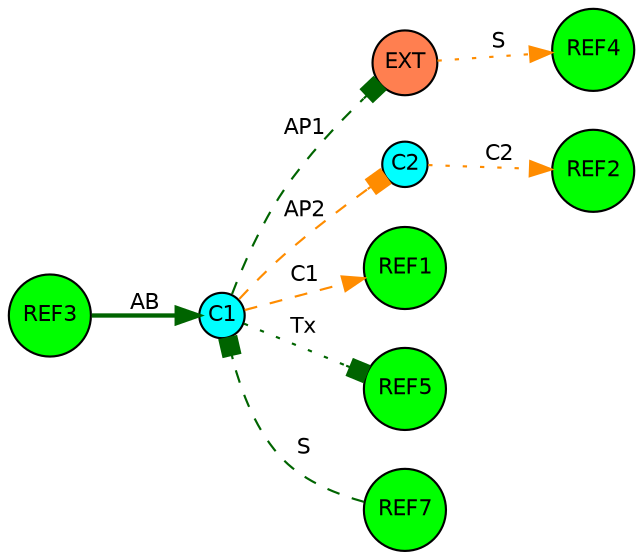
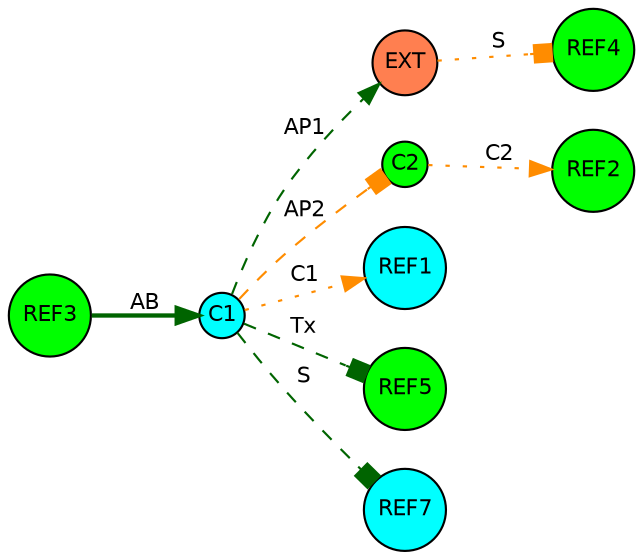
edge "EXT" -> "REF4": arrowhead normal -> box
node "C2": fillcolor cyan -> green
edge "C1" -> "EXT": arrowhead box -> normal
node "REF1": fillcolor green -> cyan
edge "C1" -> "REF1": style dashed -> dotted
edge "C1" -> "REF5": style dotted -> dashed
edge "REF7" -> "C1": reversed
node "REF7": fillcolor green -> cyan
